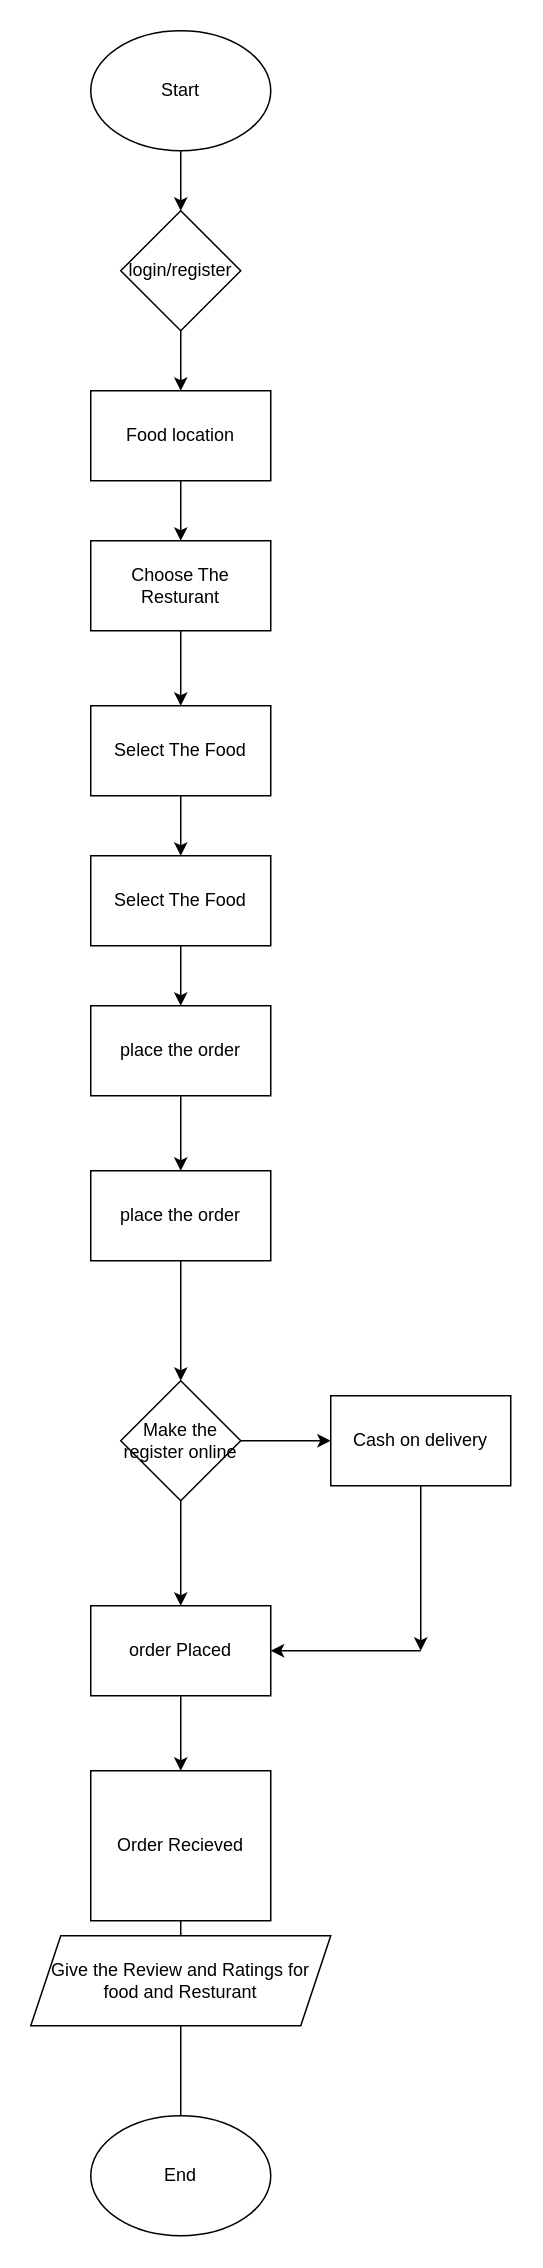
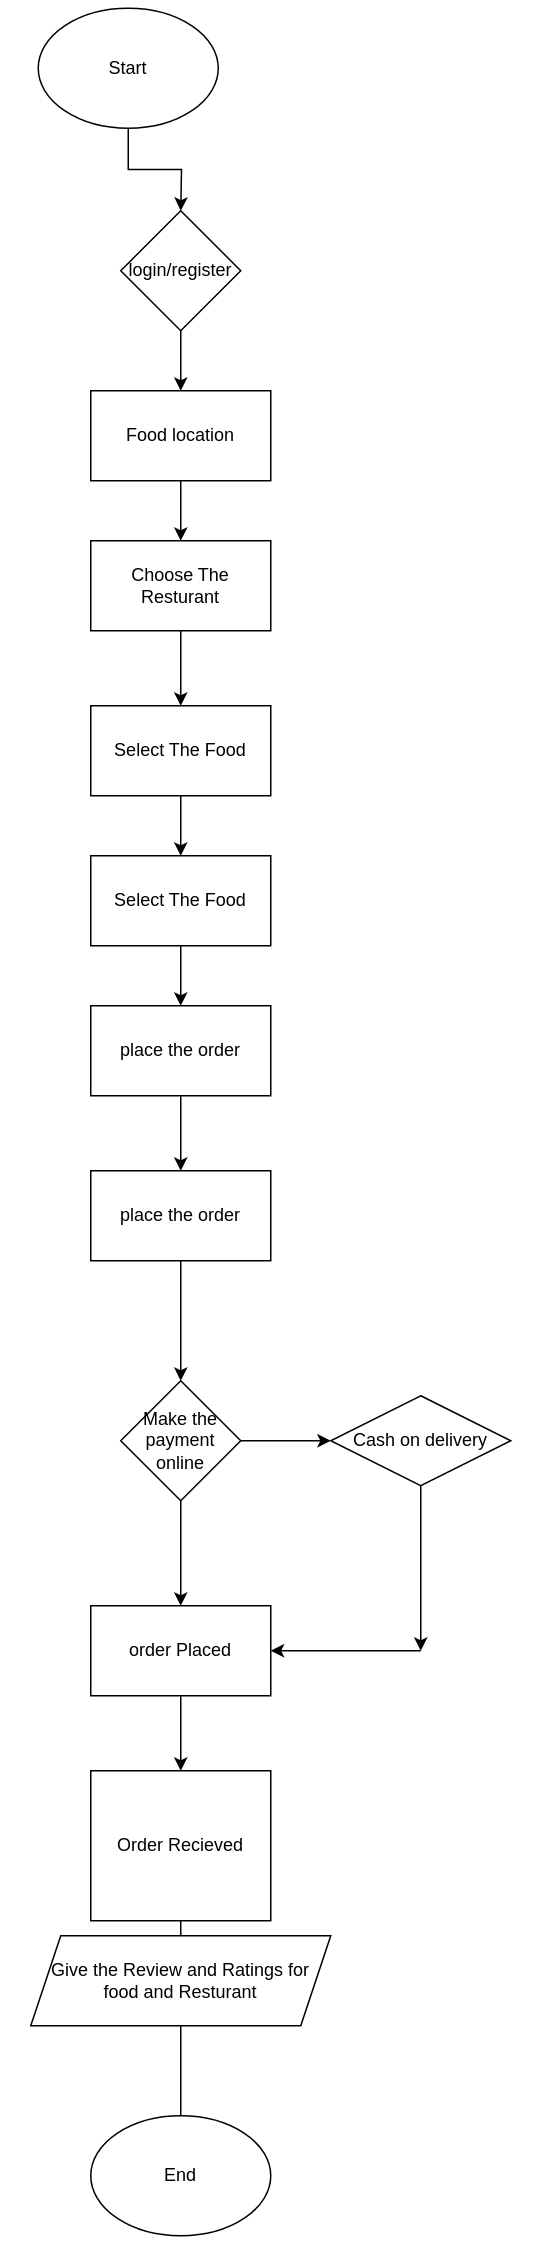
node "Start": moved (181, 91) -> (128, 68)
node "Make the register online": label "Make the register online" -> "Make the payment online"
node "Cash on delivery": shape rectangle -> diamond
